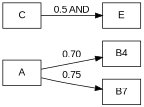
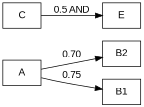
node "B4": label "B4" -> "B2"
node "B7": label "B7" -> "B1"
